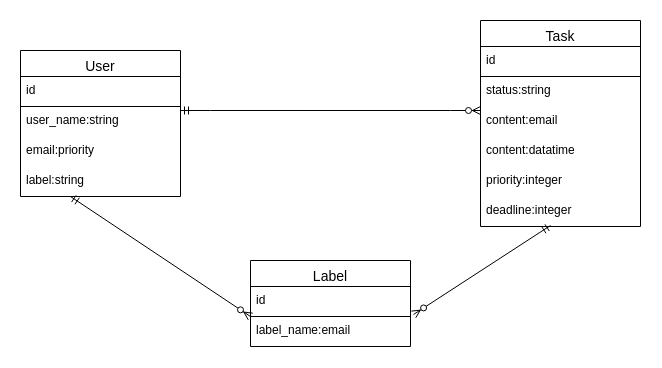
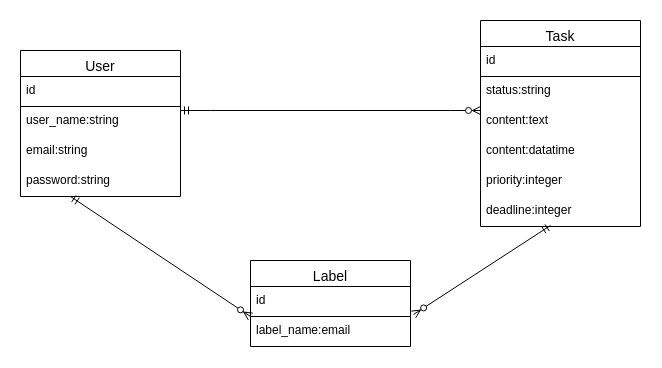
node "content:email": label "content:email" -> "content:text"
node "email:priority": label "email:priority" -> "email:string"
node "label:string": label "label:string" -> "password:string"
